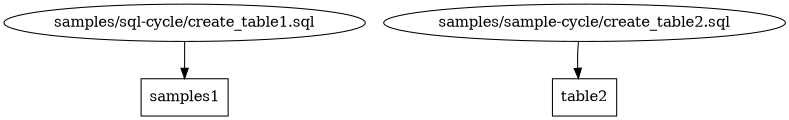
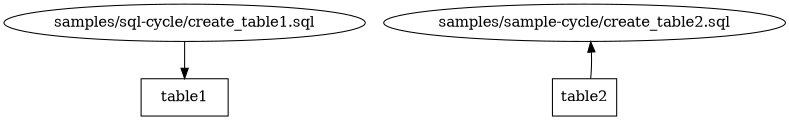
edge "samples/sample-cycle/create_table2.sql" -> "table2": reversed
node "samples1": label "samples1" -> "table1"
